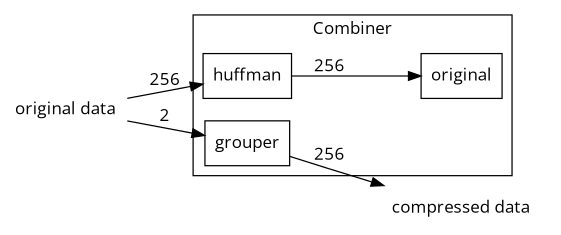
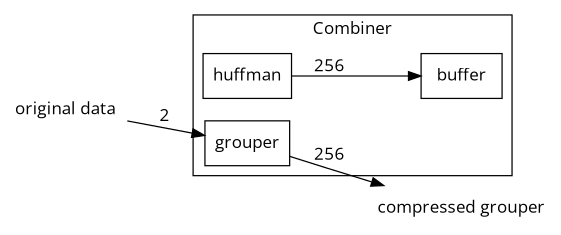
node "original": label "original" -> "buffer"
edge "original data" -> "huffman": removed, label "256"
node "compressed data": label "compressed data" -> "compressed grouper"
